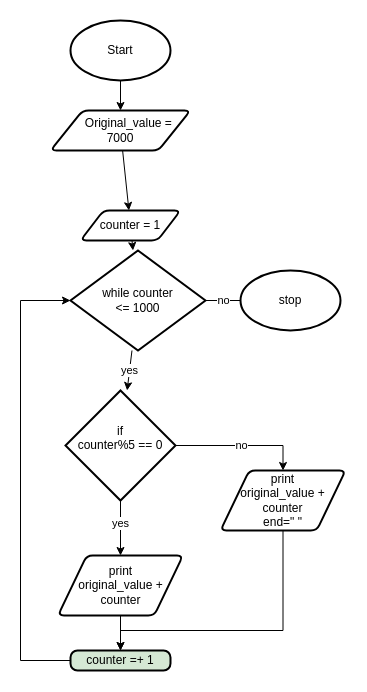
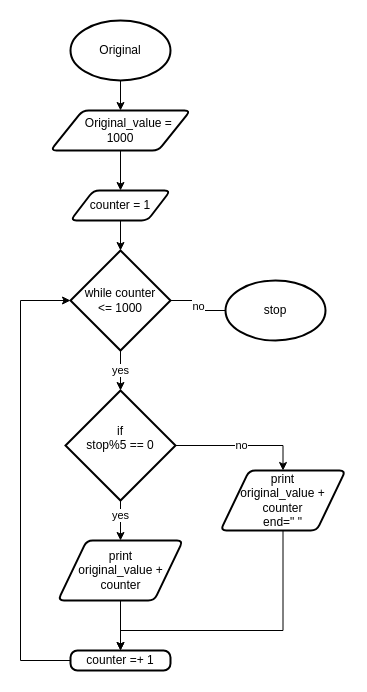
node "Start": label "Start" -> "Original"
node "Original_value = 7000": label "Original_value = 7000" -> "Original_value = 1000"
node "counter = 1": moved (131, 226) -> (121, 206)
node "while counter <= 1000": size 135x100 -> 100x100
node "stop": moved (291, 301) -> (276, 311)
node "if counter%5 == 0 1": label "if counter%5 == 0 1" -> "if stop%5 == 0 1"
node "print original_value + counter": moved (121, 586) -> (121, 571)
node "counter =+ 1": fillcolor #d5e8d4 -> #ffffff
